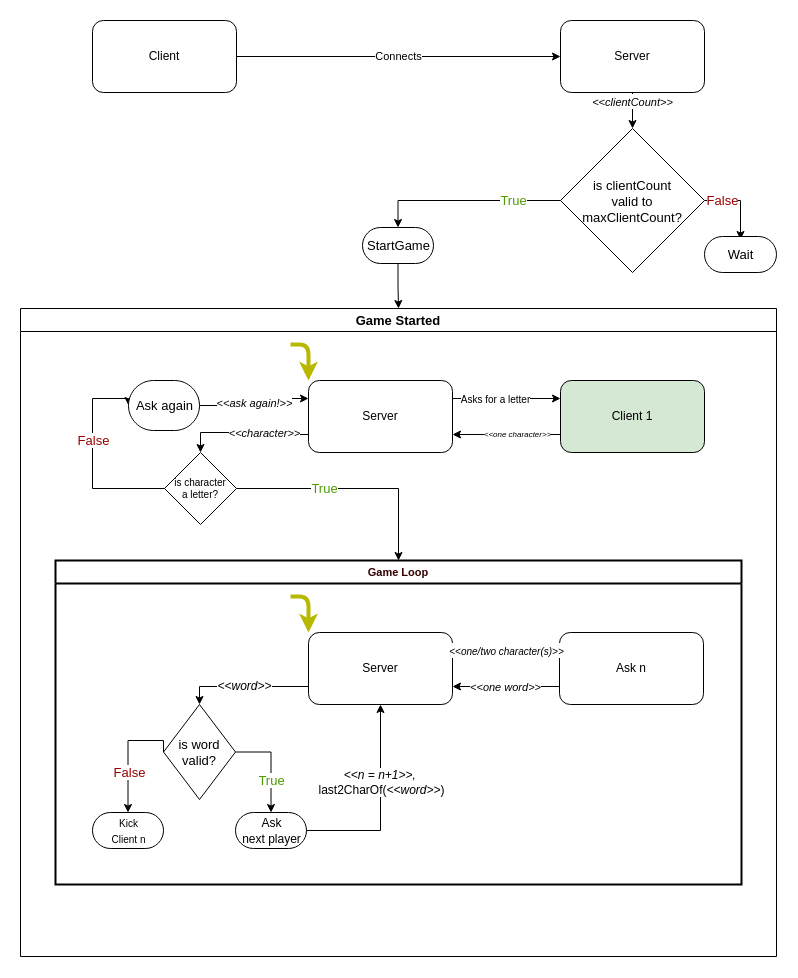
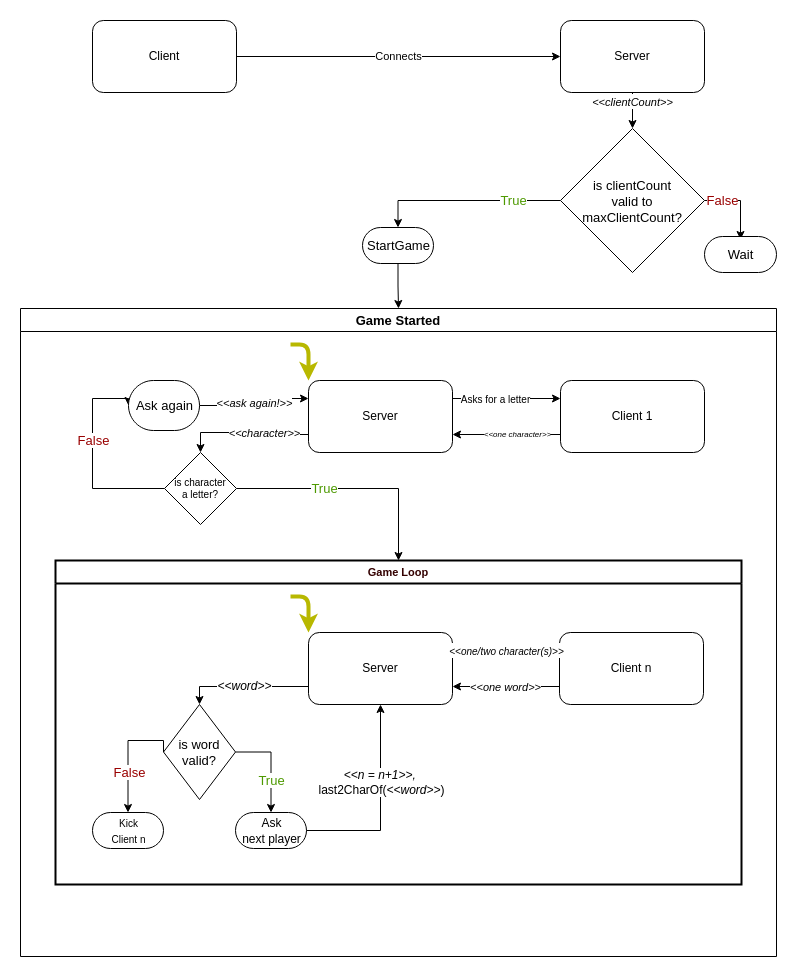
node "Client 1": fillcolor #d5e8d4 -> #ffffff
node "Ask n": label "Ask n" -> "Client n"
